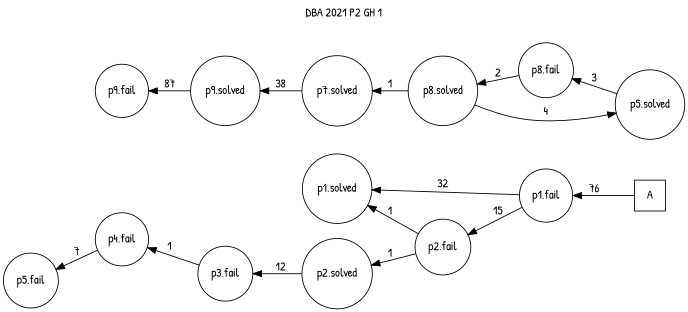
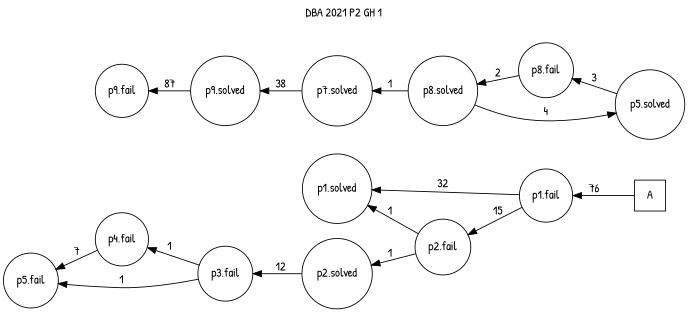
edge "p3.fail" -> "p5.fail": added, label "1"
